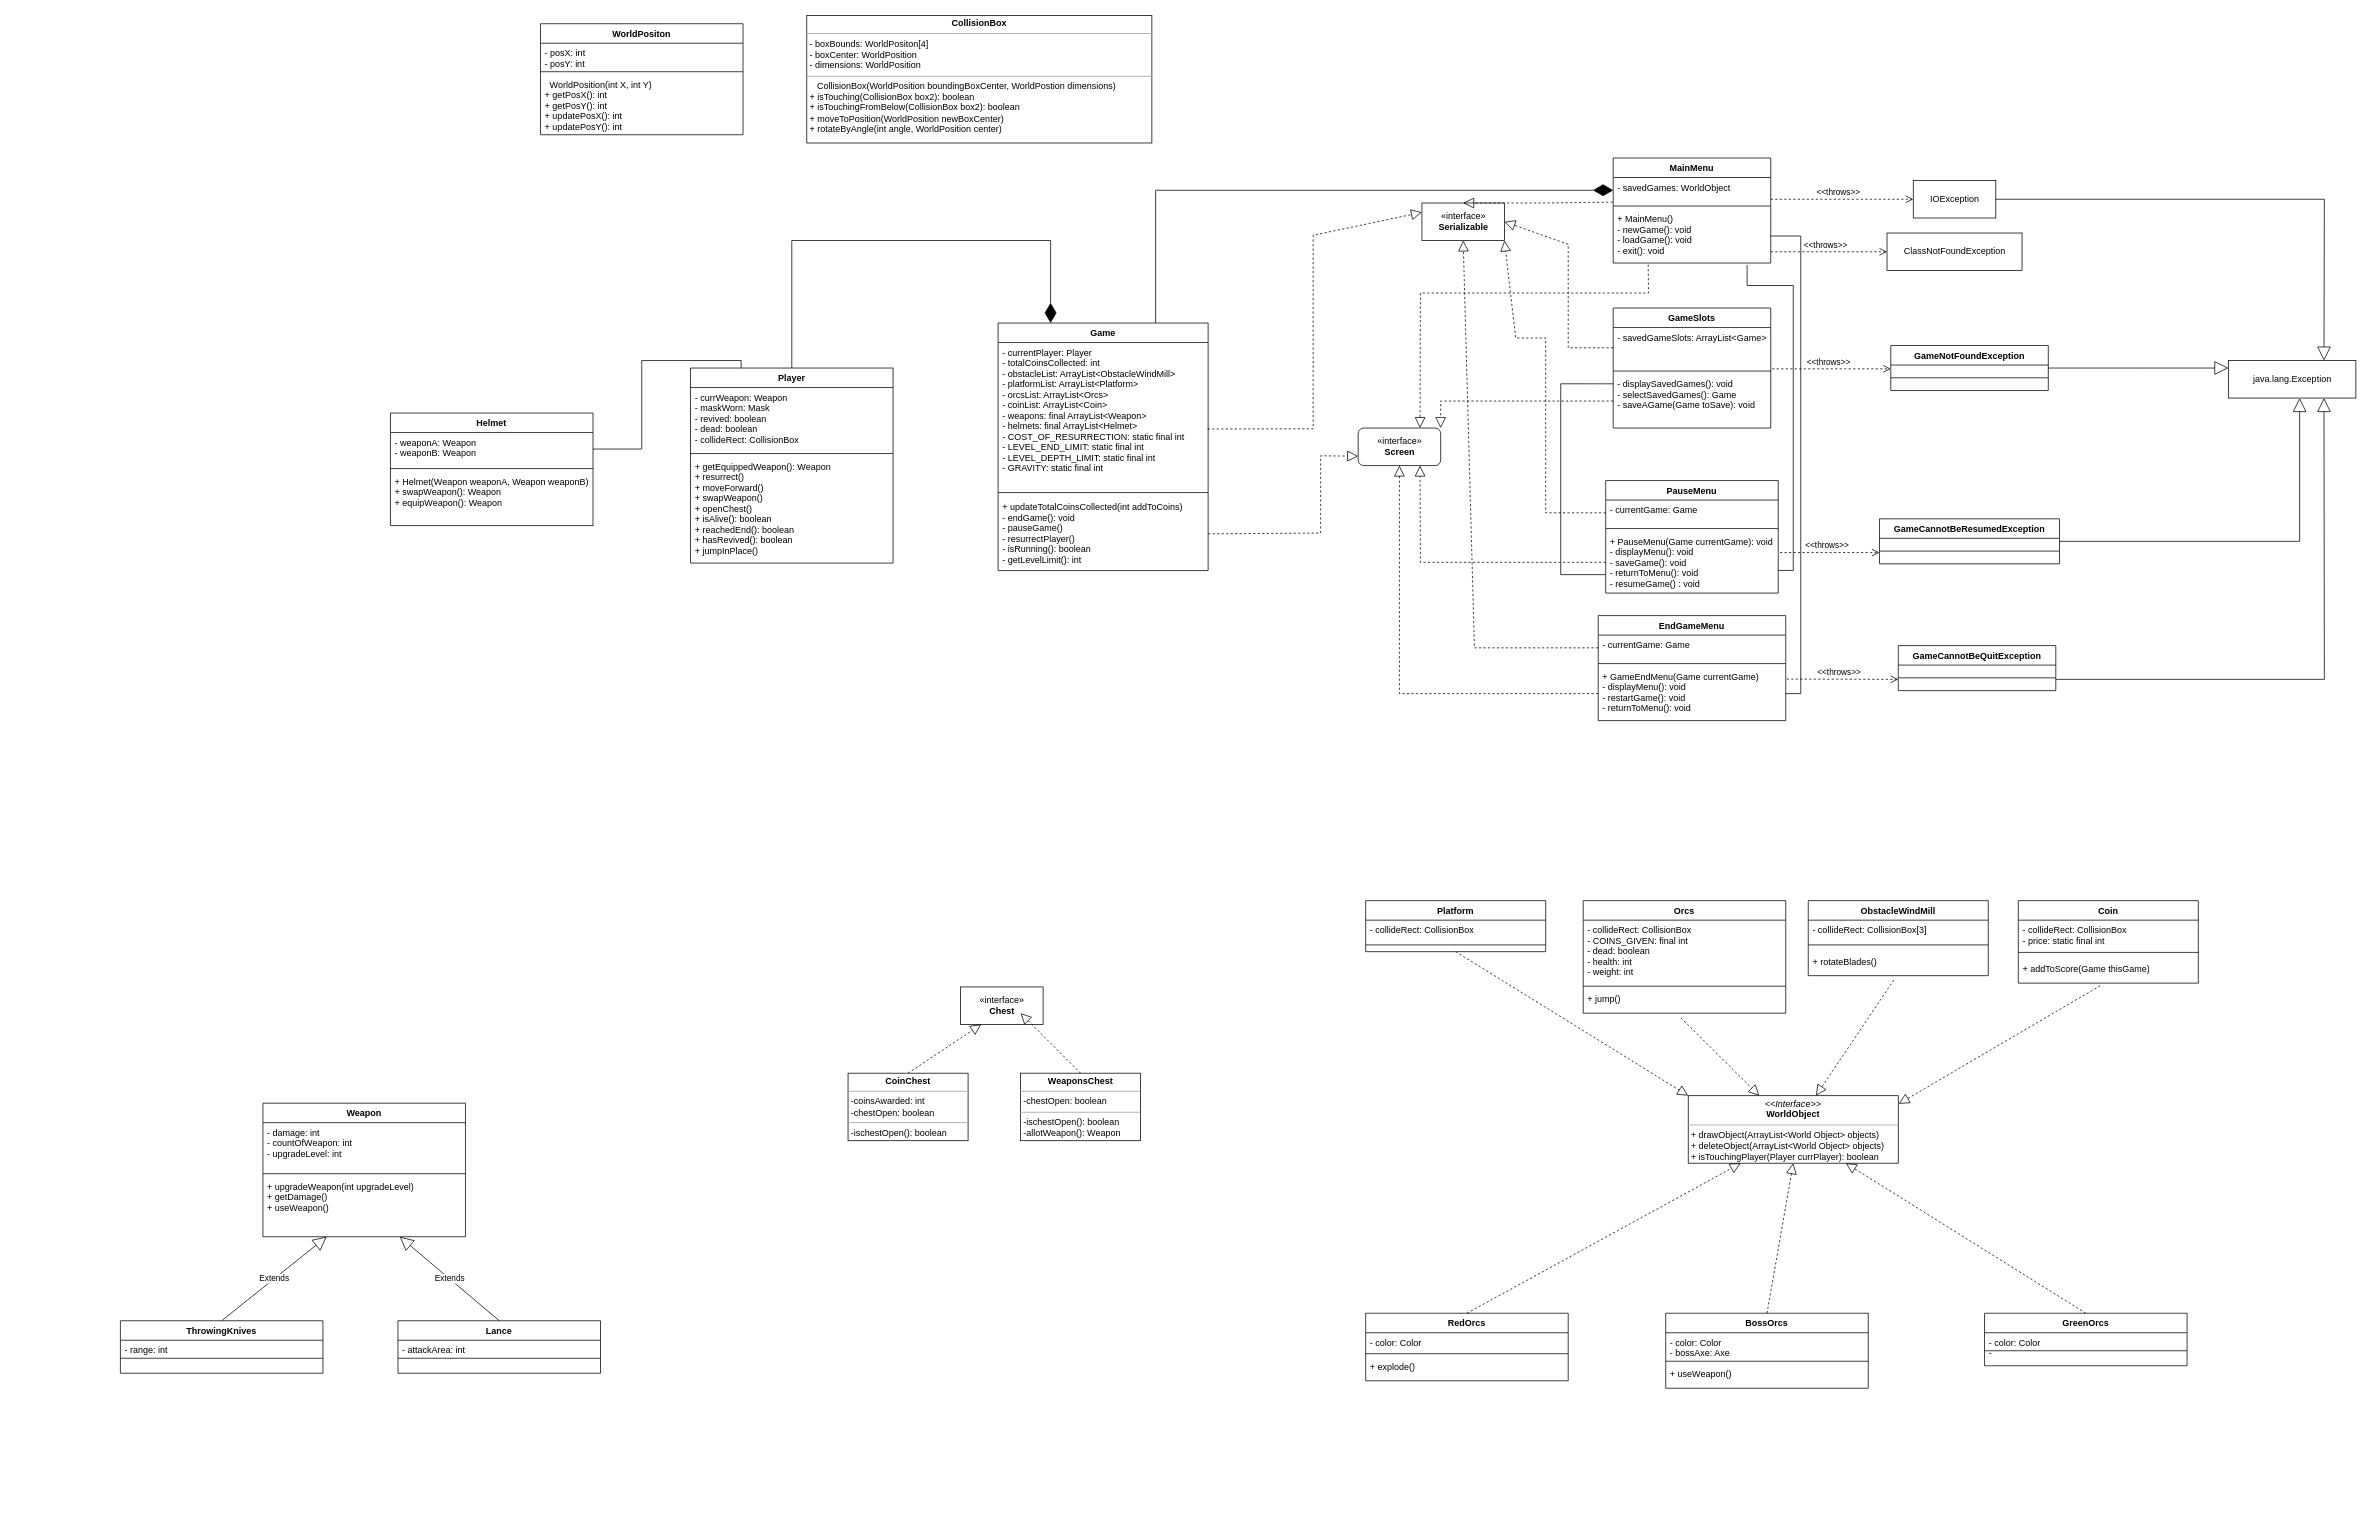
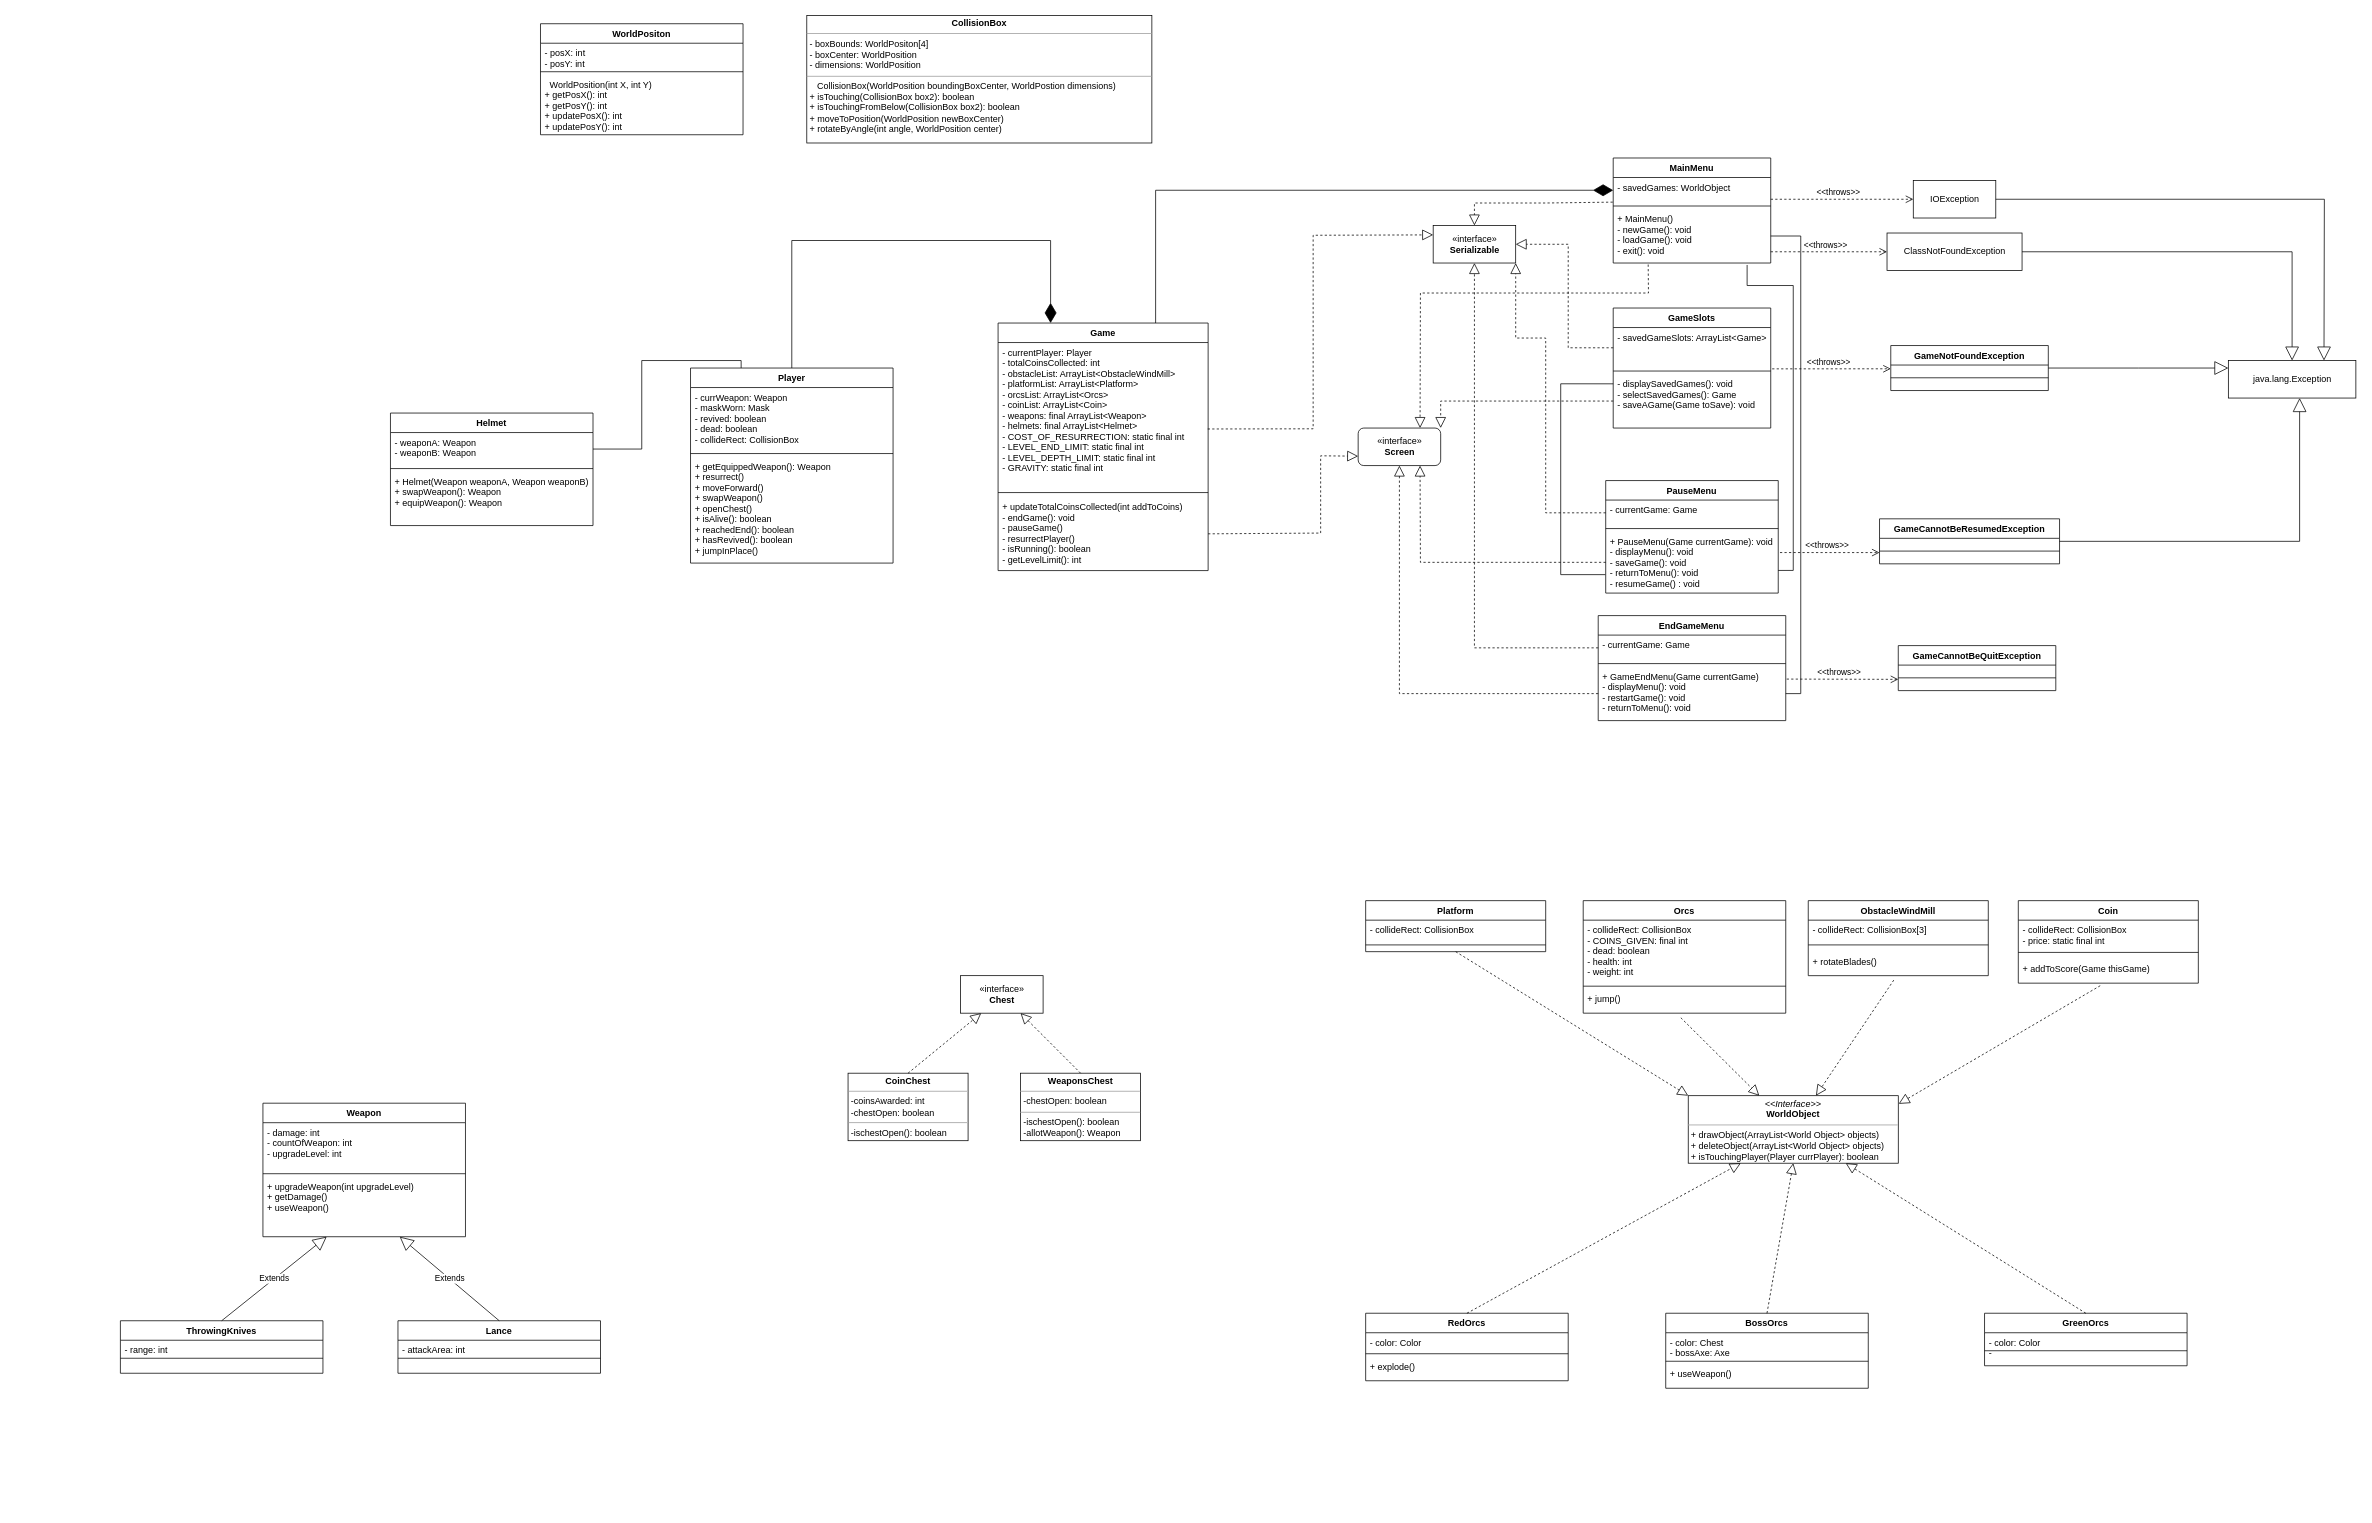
node "«interface» Serializable": moved (1463, 222) -> (1474, 244)
edge "ClassNotFoundException" -> "java.lang.Exception": added
edge "GameCannotBeQuitException" -> "java.lang.Exception": removed
node "«interface» Chest": moved (1002, 1005) -> (1002, 994)
node "- color: Color - bossAxe: Axe": label "- color: Color - bossAxe: Axe" -> "- color: Chest - bossAxe: Axe"
